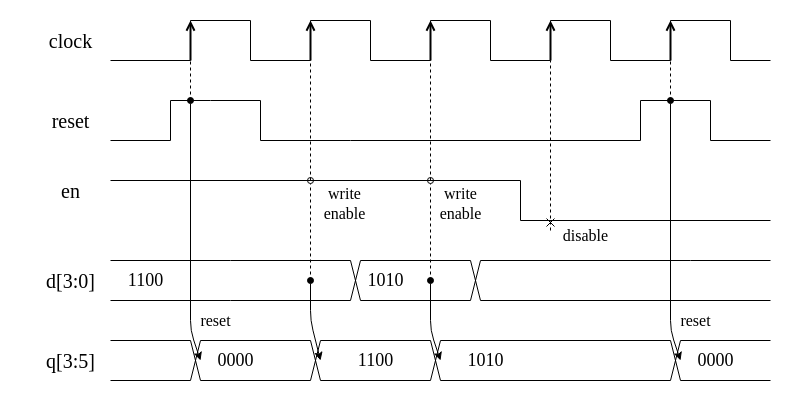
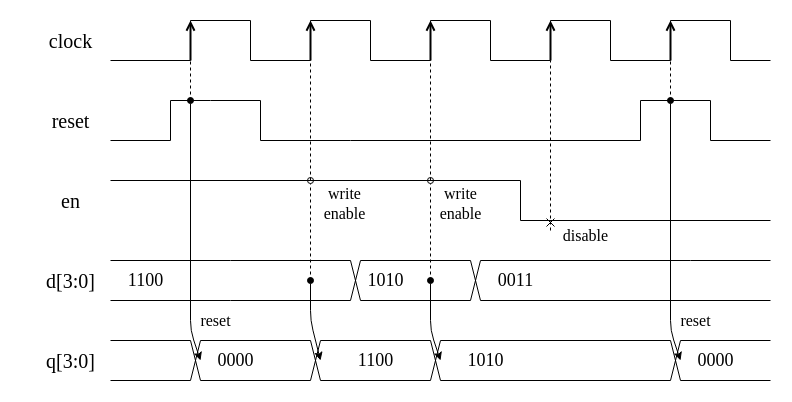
node "en": moved (71, 191) -> (71, 201)
node "0011": added
node "q[3:5]": label "q[3:5]" -> "q[3:0]"
